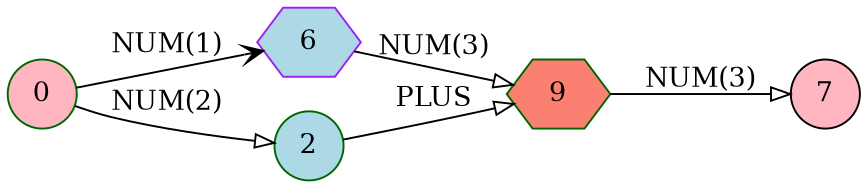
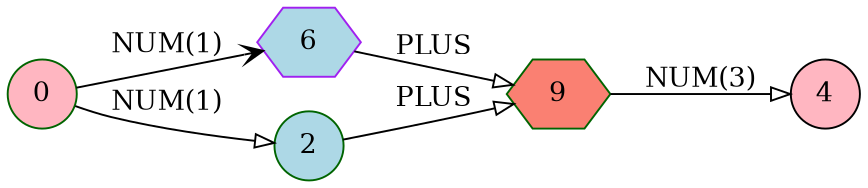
edge "6" -> "9": label "NUM(3)" -> "PLUS"
node "7": label "7" -> "4"
edge "0" -> "2": label "NUM(2)" -> "NUM(1)"
